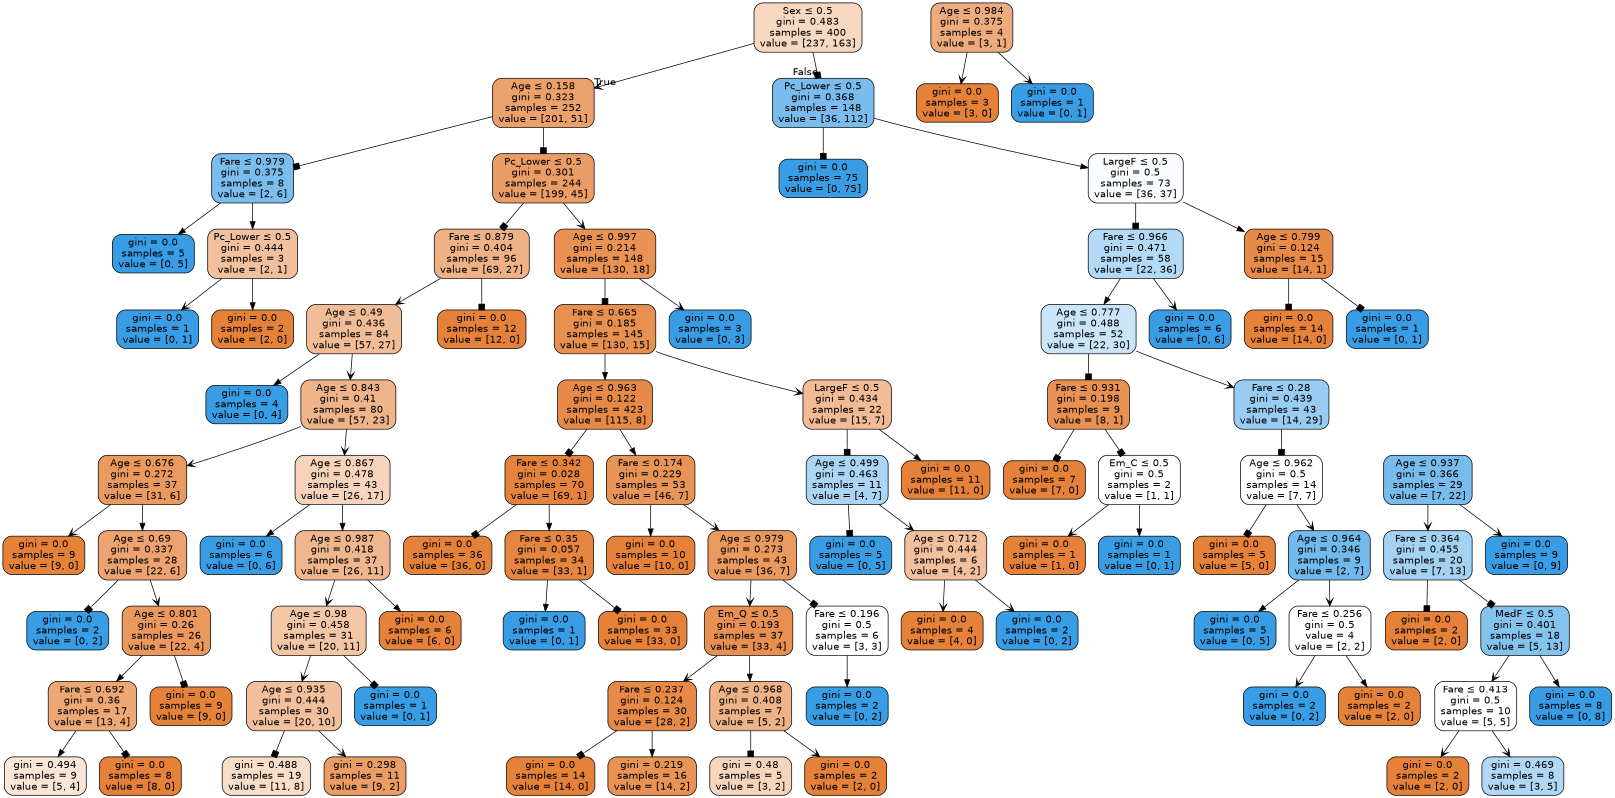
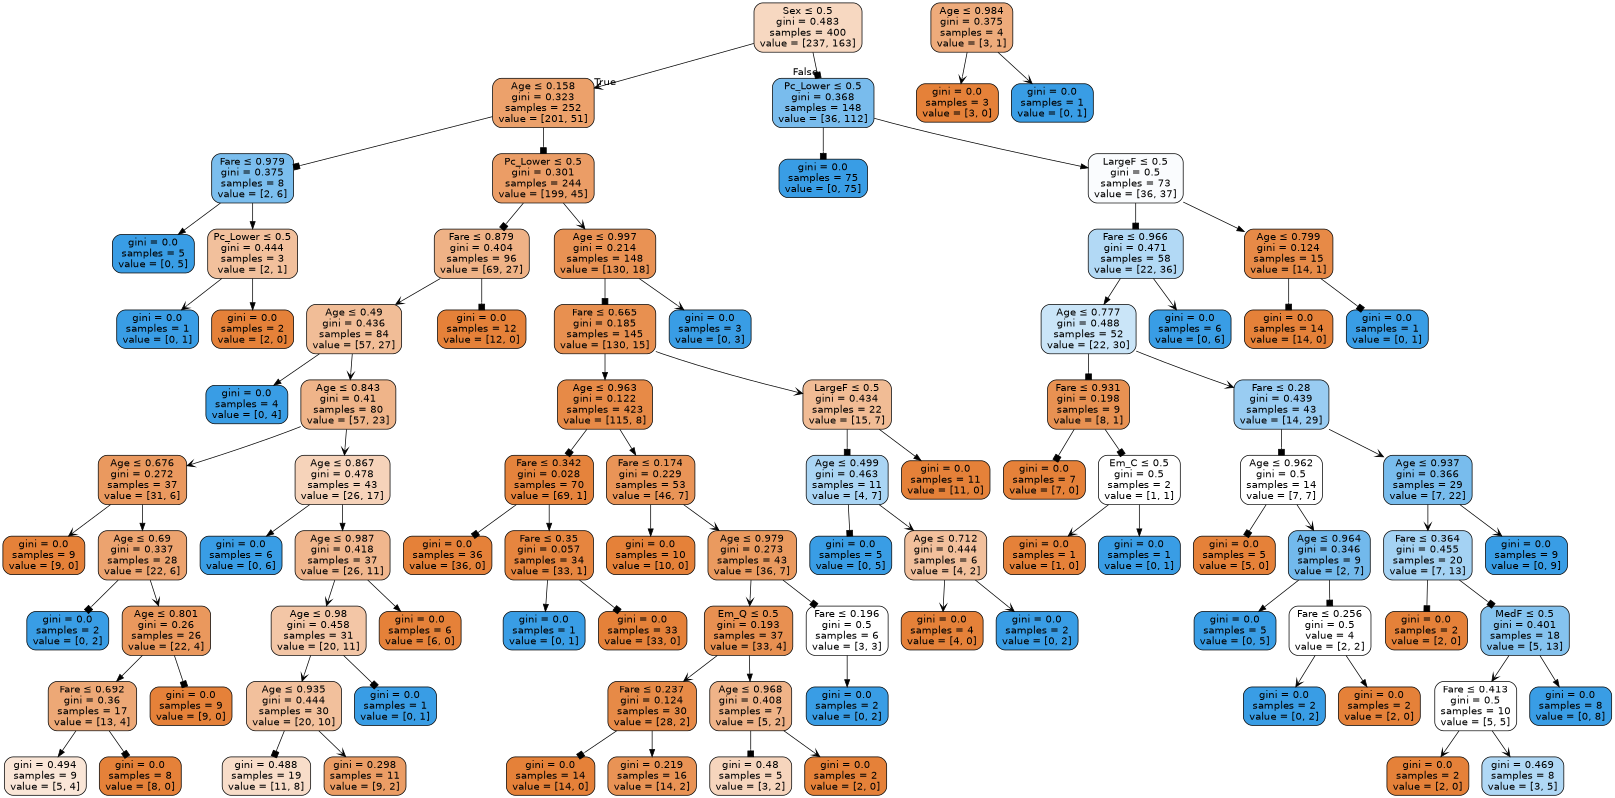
edge "Fare ≤ 0.28" -> "Age ≤ 0.937": added
edge "Age ≤ 0.964" -> "Fare ≤ 0.256": arrowhead vee -> box
